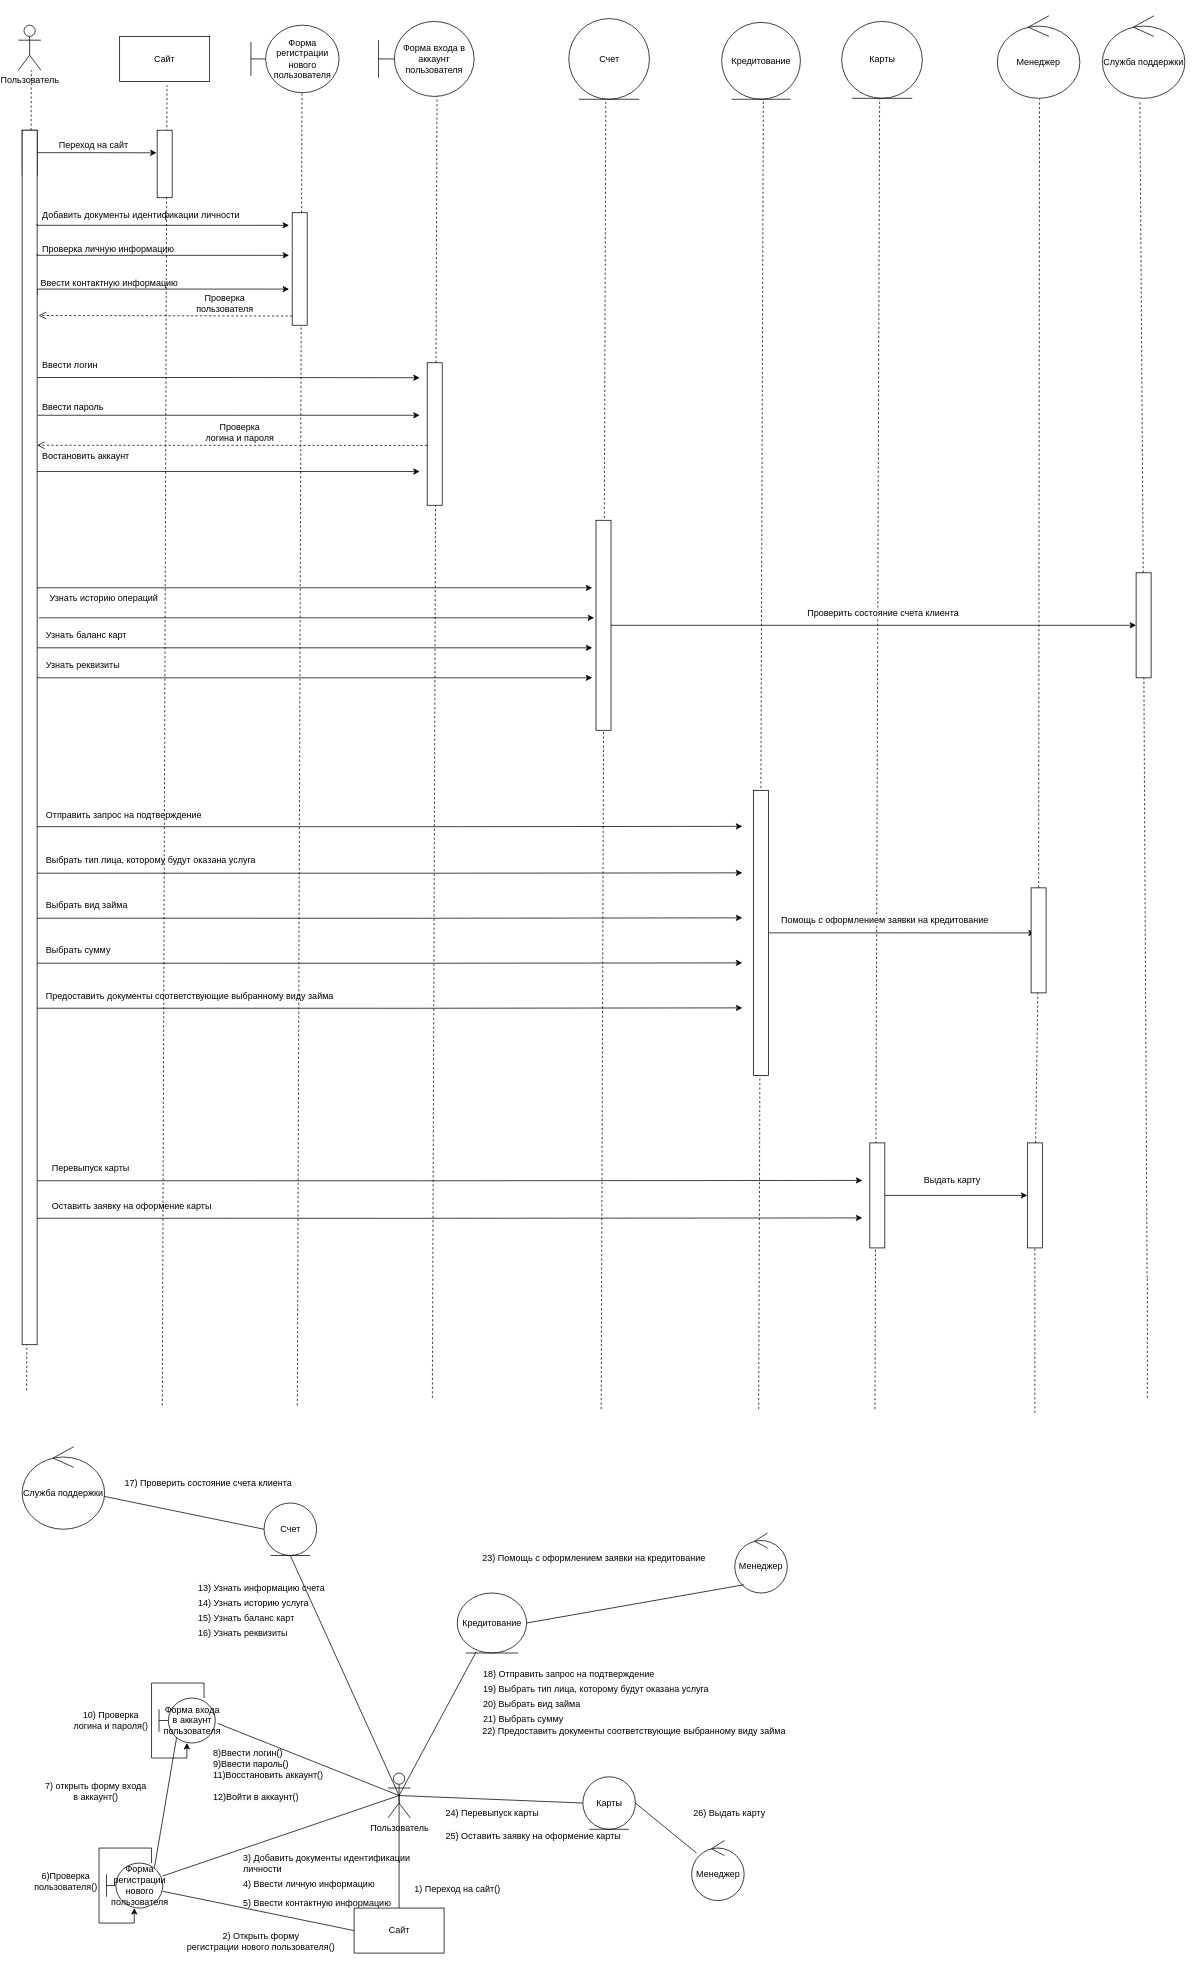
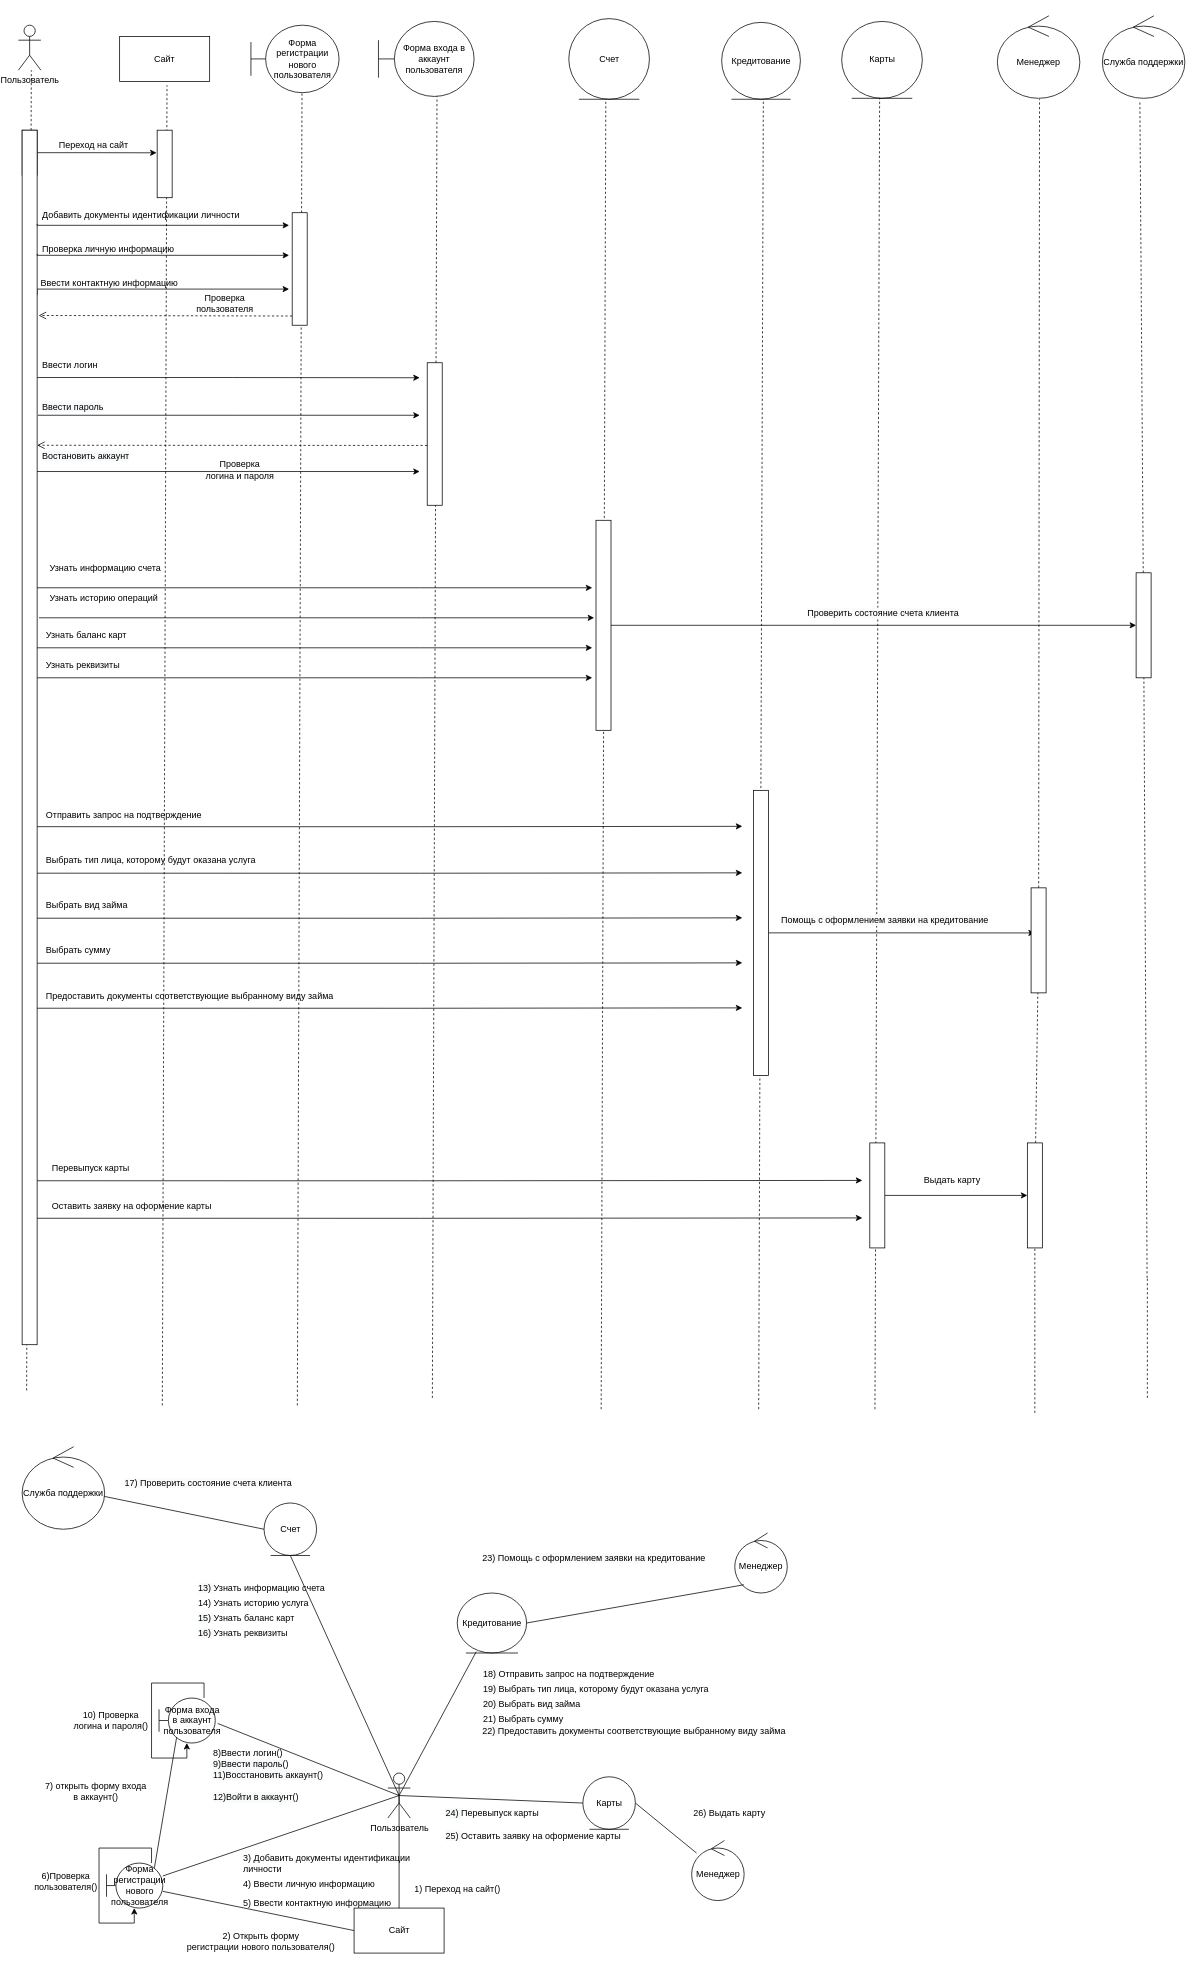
node "Проверка логина и пароля": moved (240, 432) -> (240, 470)
node "Узнать информацию счета": added
